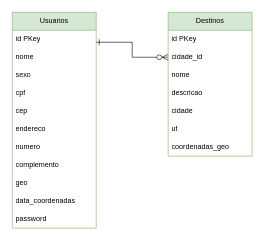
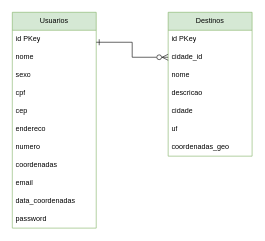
node "complemento": label "complemento" -> "coordenadas"
node "geo": label "geo" -> "email"
